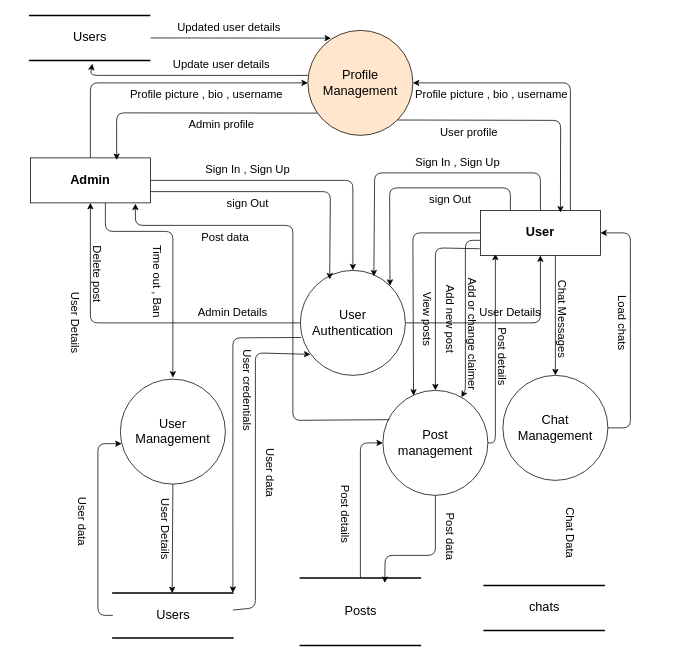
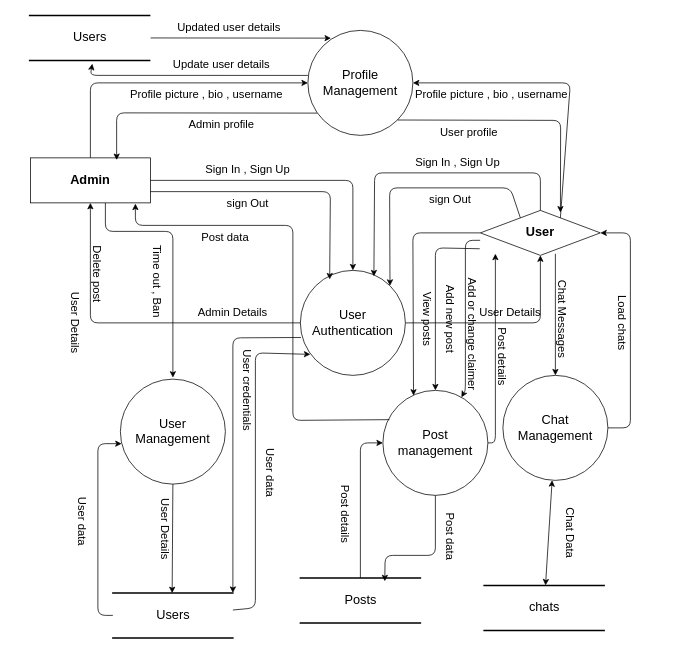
node "Profile Management": fillcolor #ffe6cc -> #ffffff
node "User": shape rectangle -> diamond
edge "Chat Management" -- "chats": added
node "Posts": size 122x68 -> 122x45
